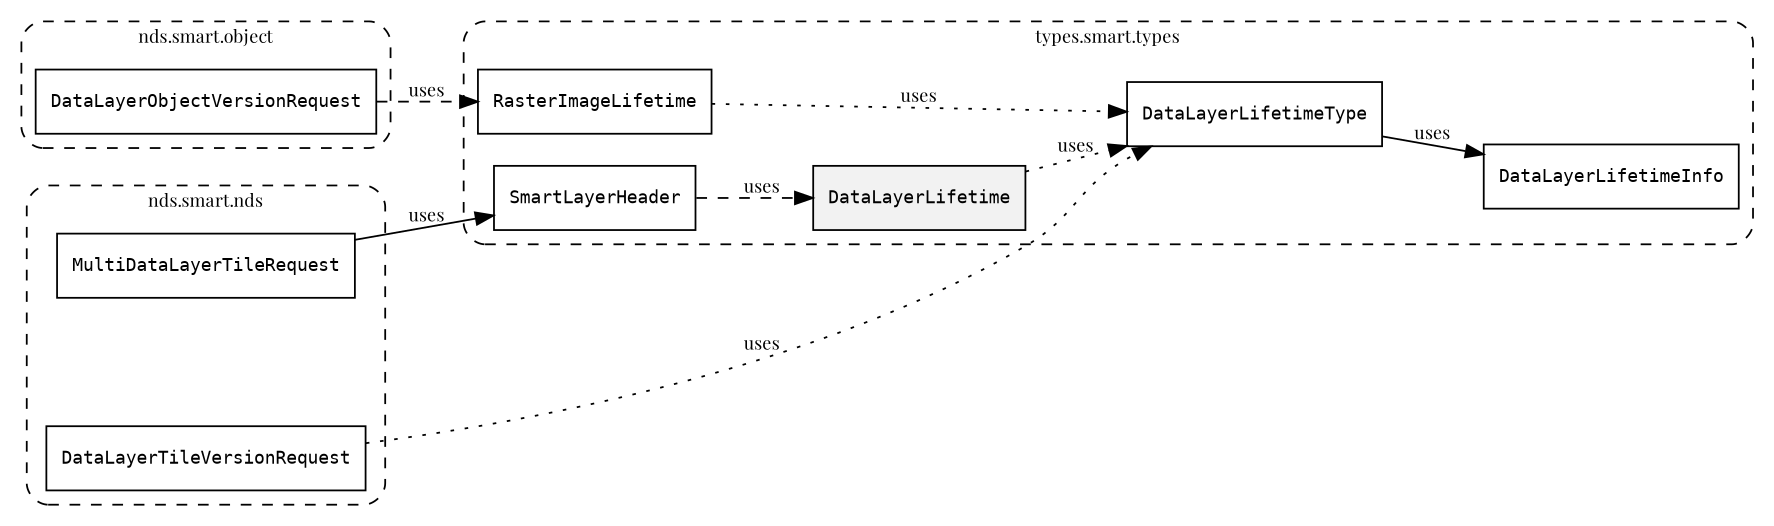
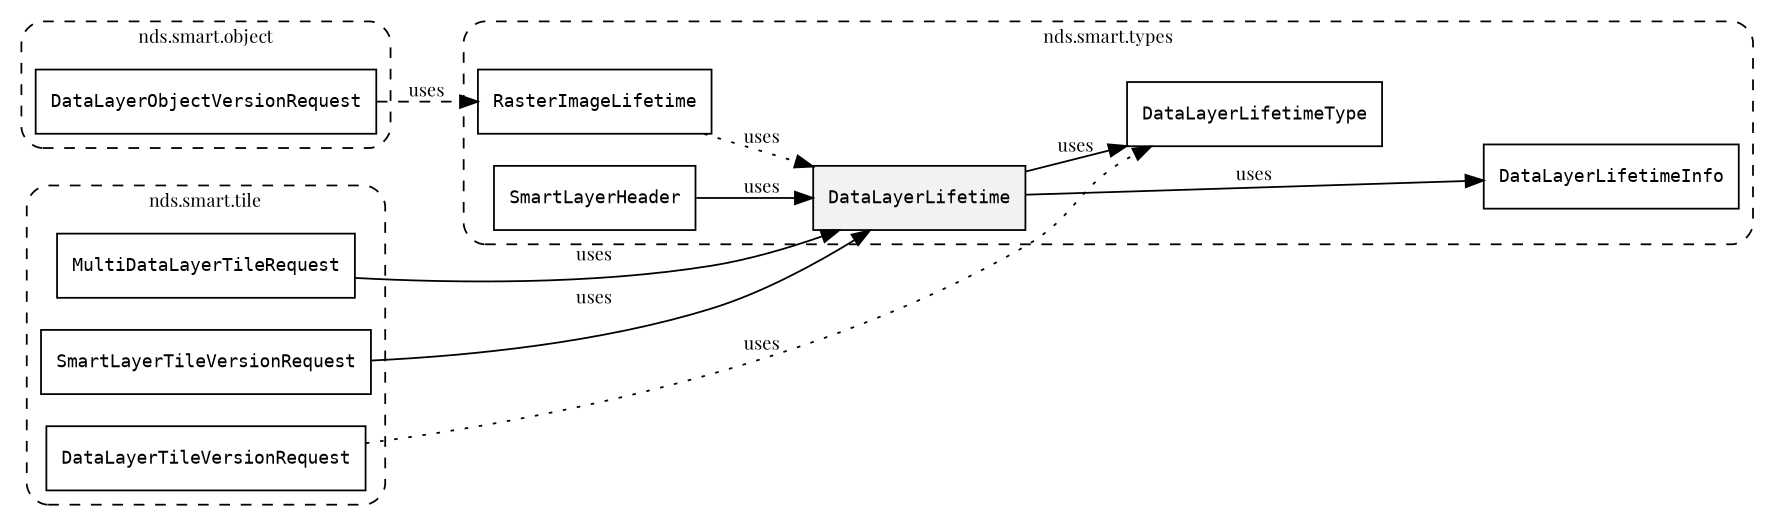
cluster "types.smart.types": label "types.smart.types" -> "nds.smart.types"
edge "RasterImageLifetime" -> "DataLayerLifetimeType": now "RasterImageLifetime" -> "DataLayerLifetime"
edge "DataLayerLifetimeType" -> "DataLayerLifetimeInfo": now "DataLayerLifetime" -> "DataLayerLifetimeInfo"
edge "DataLayerLifetime" -> "DataLayerLifetimeType": style dotted -> solid
edge "SmartLayerHeader" -> "DataLayerLifetime": style dashed -> solid
cluster "nds.smart.nds": label "nds.smart.nds" -> "nds.smart.tile"
edge "MultiDataLayerTileRequest" -> "SmartLayerHeader": now "MultiDataLayerTileRequest" -> "DataLayerLifetime"
node "SmartLayerTileVersionRequest": added
